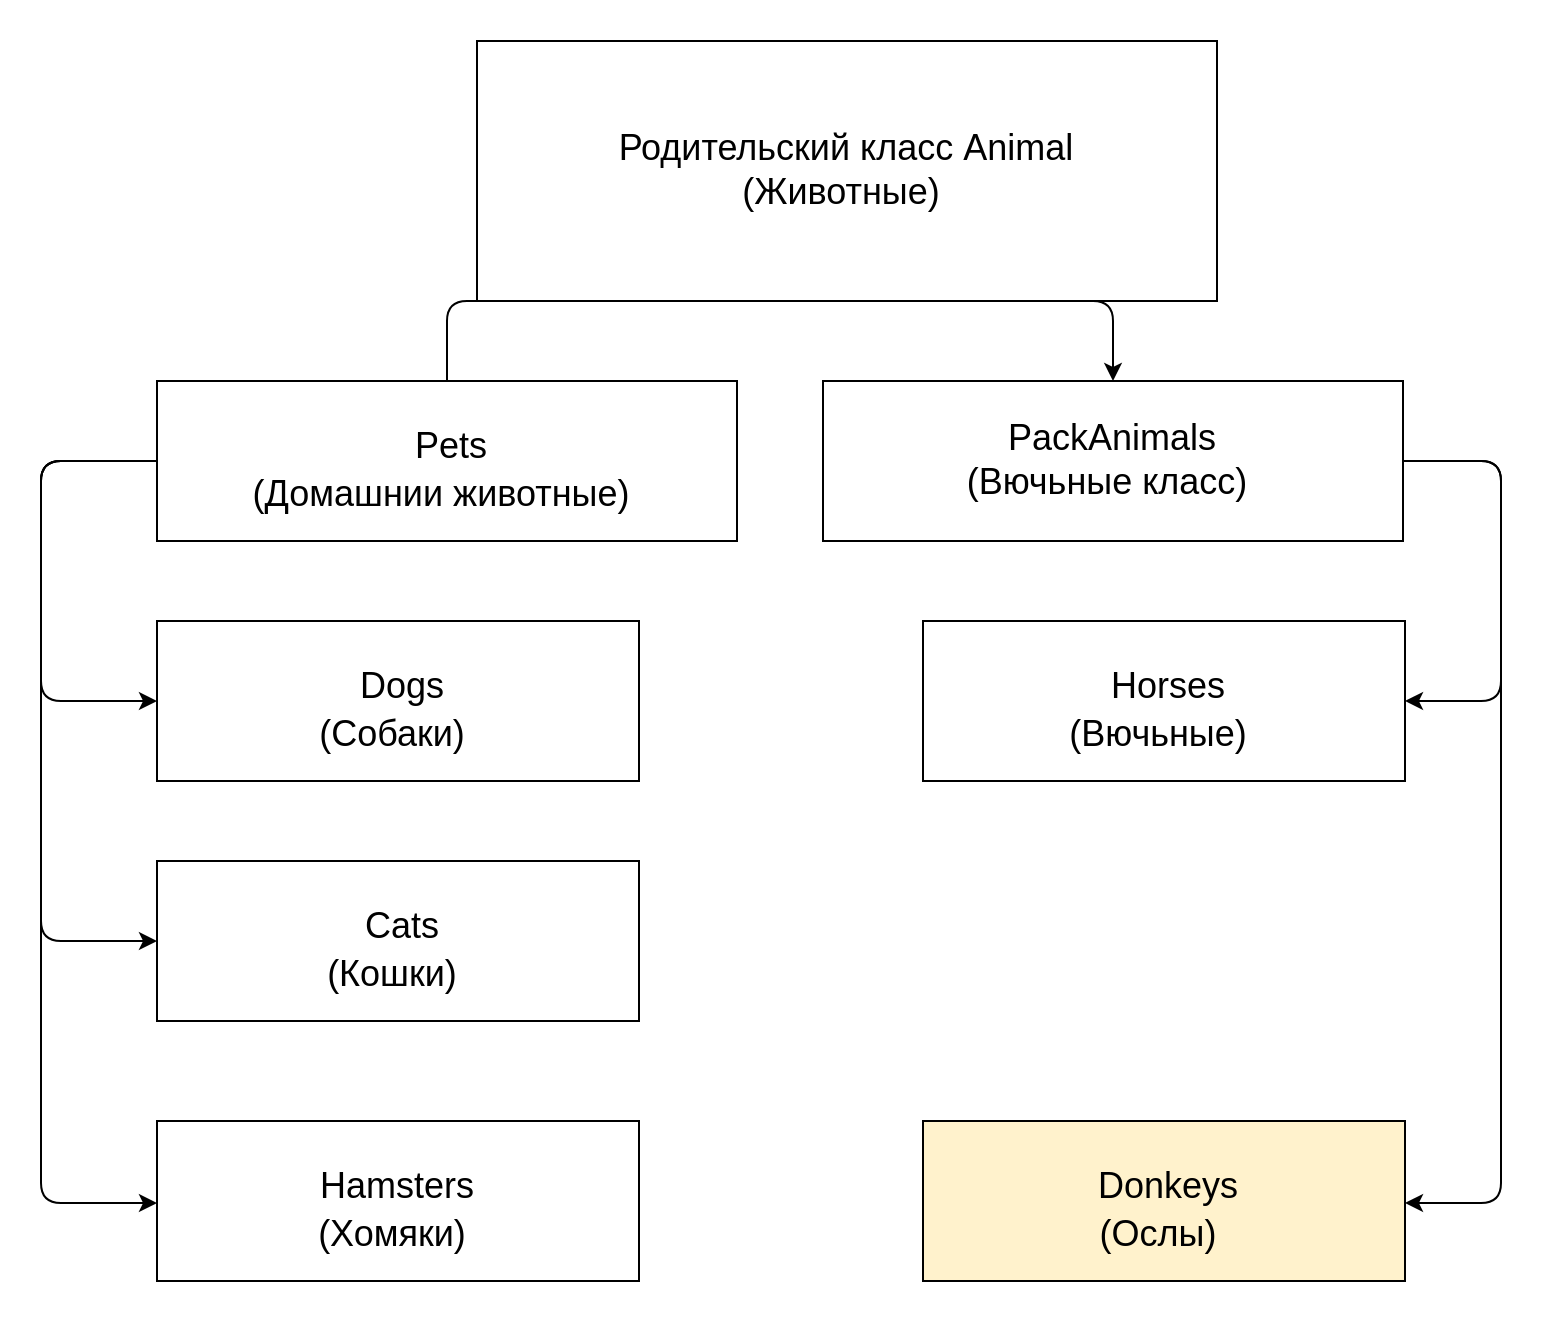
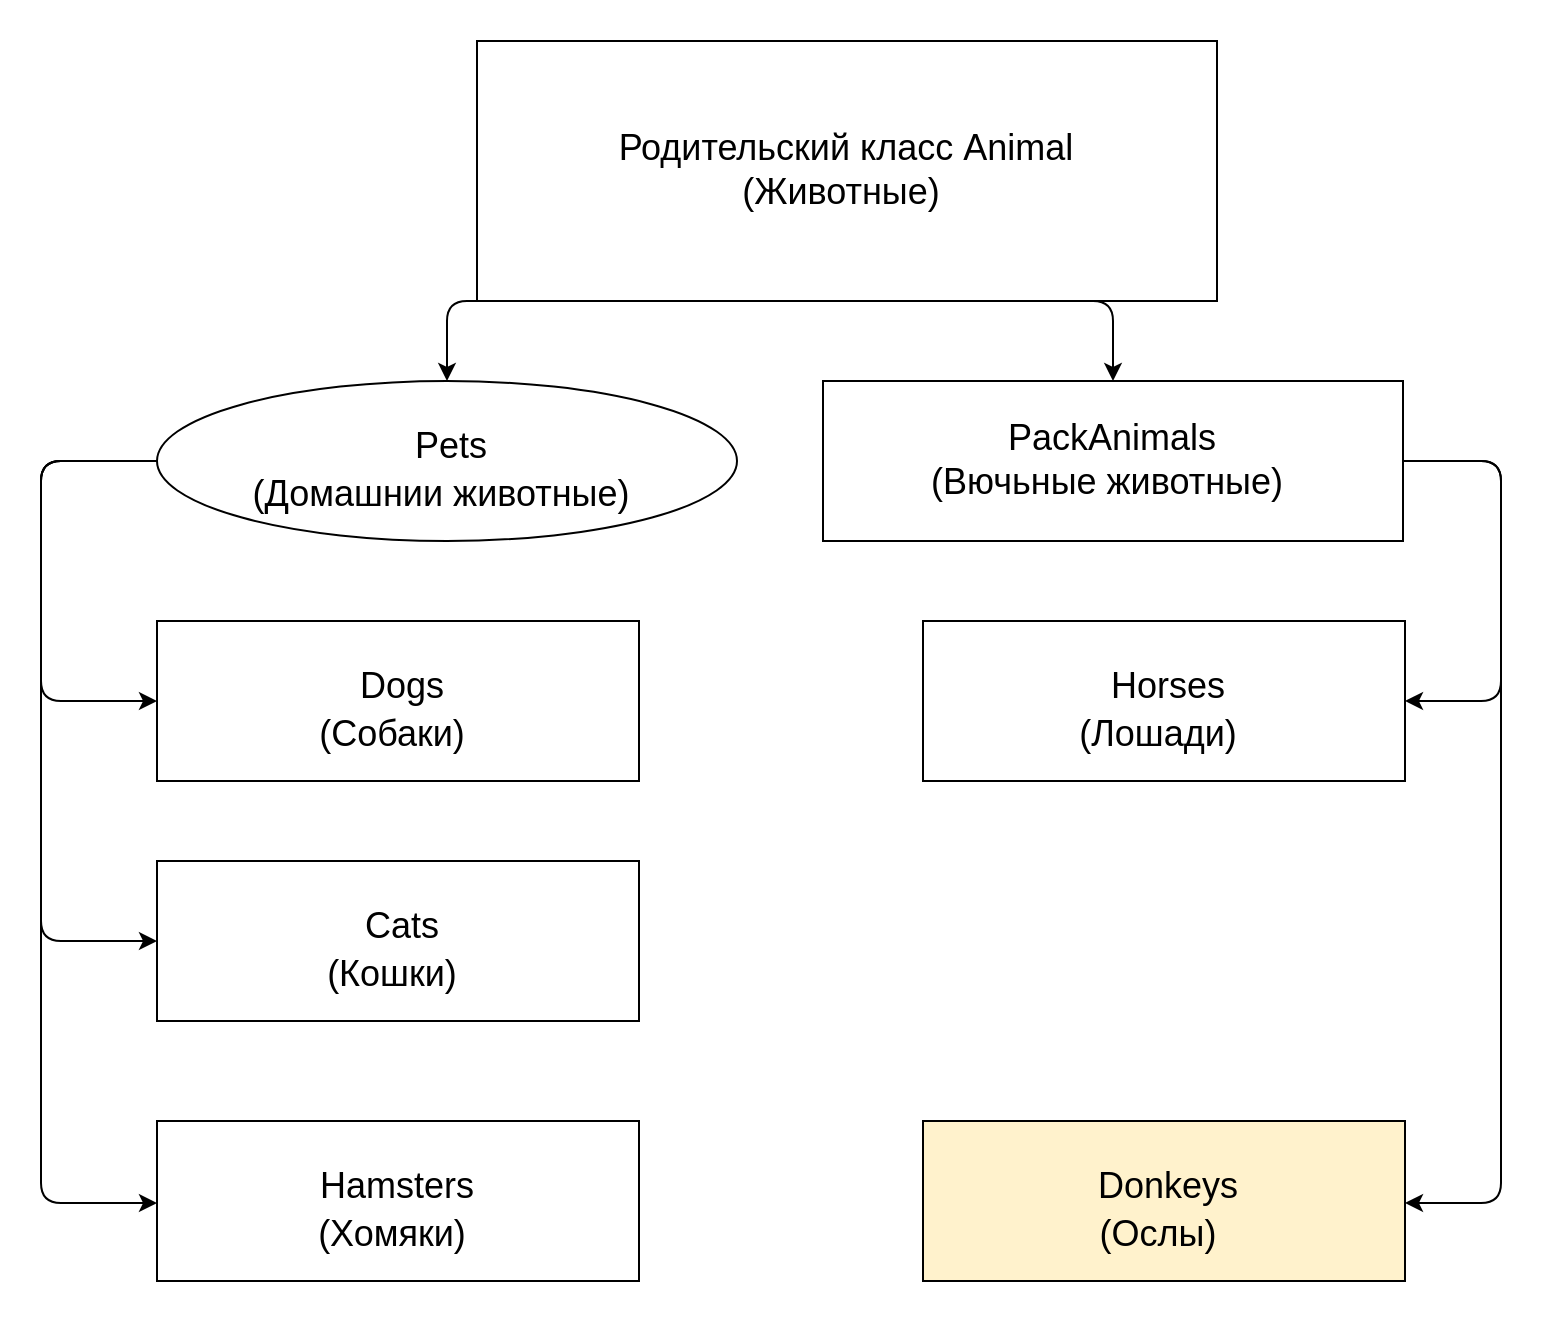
edge "Родительский класс Animal (Животные)" -- "Pets (Домашнии животные)": arrowhead none -> classic
node "Pets (Домашнии животные)": shape rectangle -> ellipse
node "PackAnimals (Вючьные класс)": label "PackAnimals (Вючьные класс)" -> "PackAnimals (Вючьные животные)"
node "Horses (Вючьные)": label "Horses (Вючьные)" -> "Horses (Лошади)"
